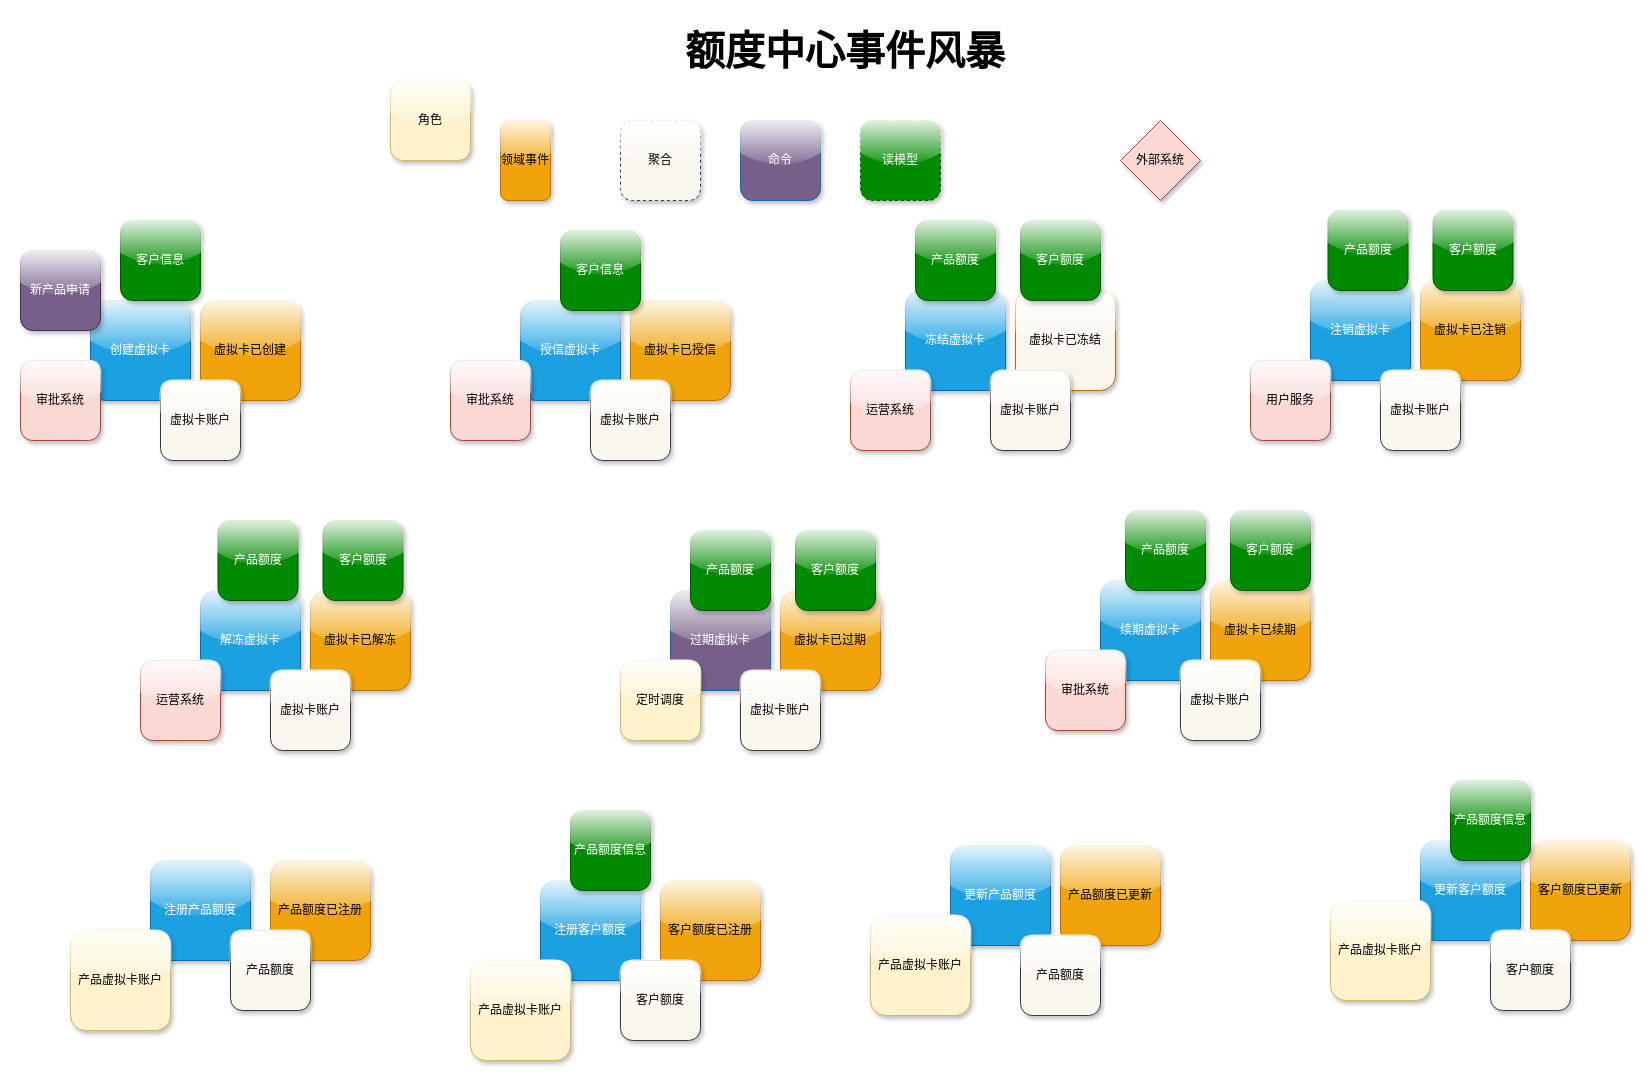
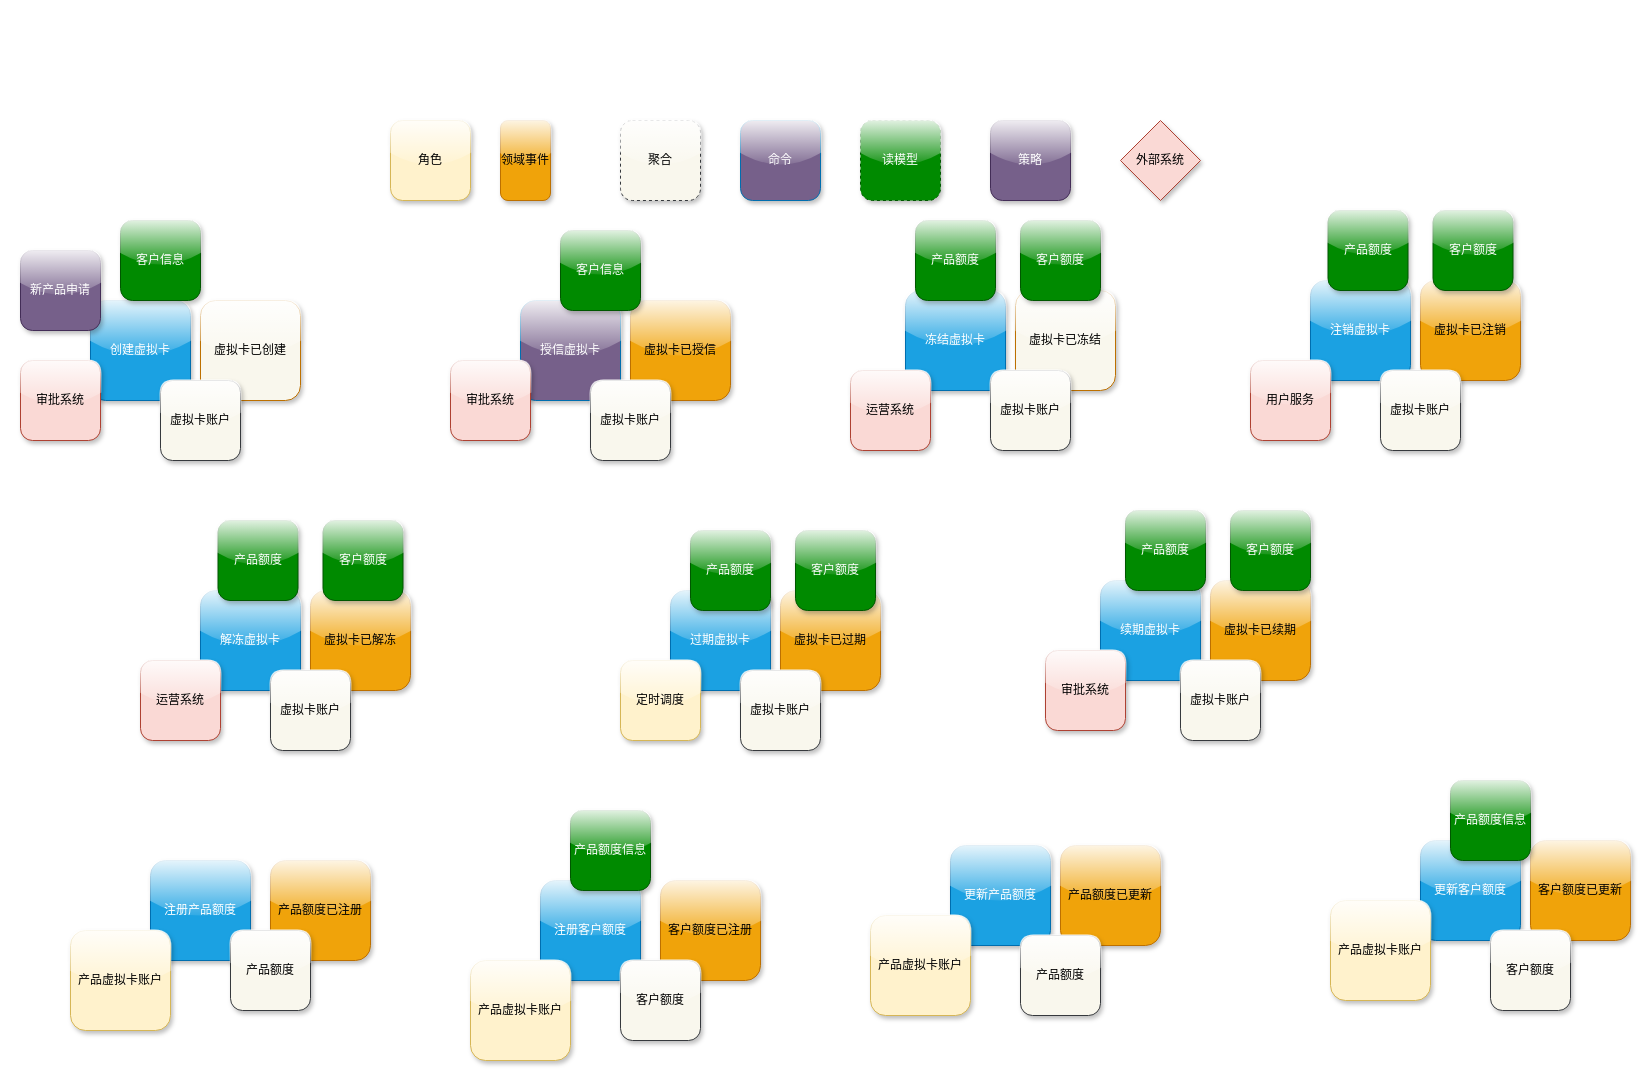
node "额度中心事件风暴": removed
node "角色": moved (431, 121) -> (431, 161)
node "策略": added
node "虚拟卡已创建": fillcolor #f0a30a -> #f9f7ed
node "授信虚拟卡": fillcolor #1ba1e2 -> #76608a
node "过期虚拟卡": fillcolor #76608a -> #1ba1e2
